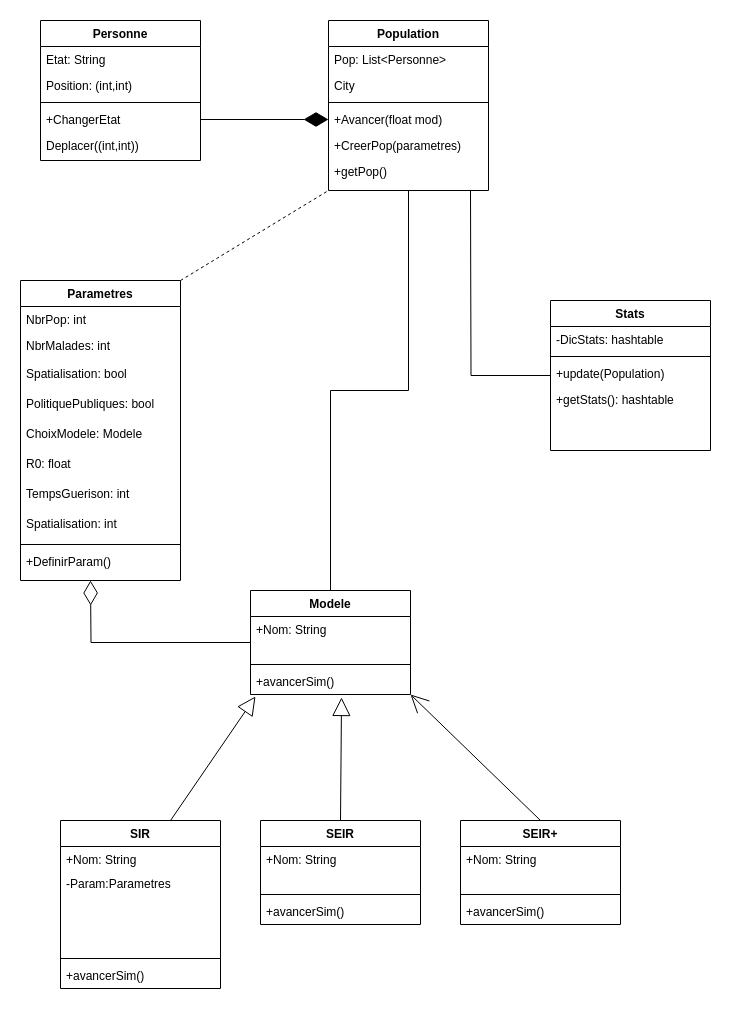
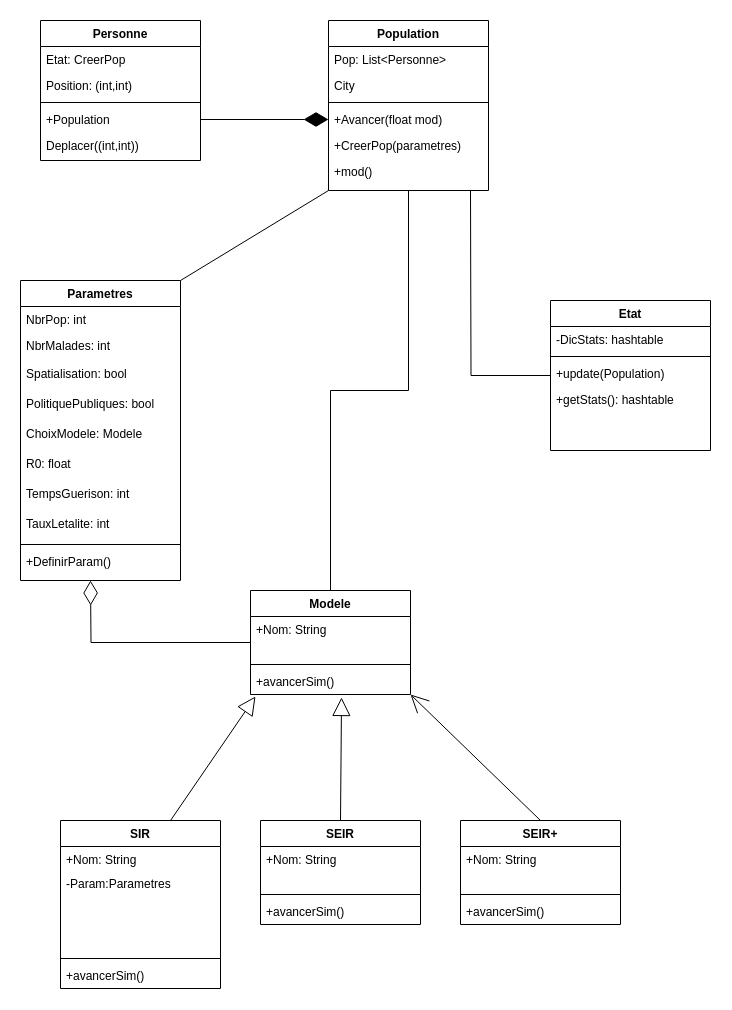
node "Etat: String": label "Etat: String" -> "Etat: CreerPop"
node "+ChangerEtat": label "+ChangerEtat" -> "+Population"
node "+getPop()": label "+getPop()" -> "+mod()"
edge "Population" -- "Parametres": style dashed -> solid
node "Stats": label "Stats" -> "Etat"
node "Spatialisation: int": label "Spatialisation: int" -> "TauxLetalite: int"
